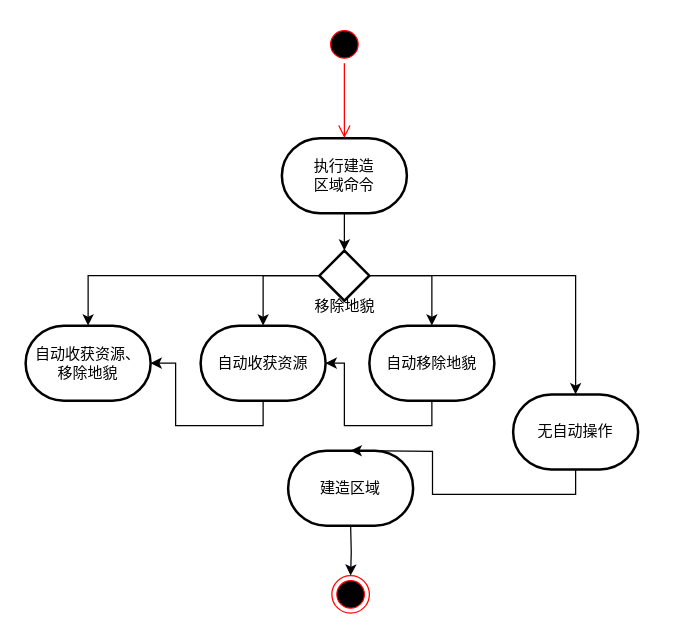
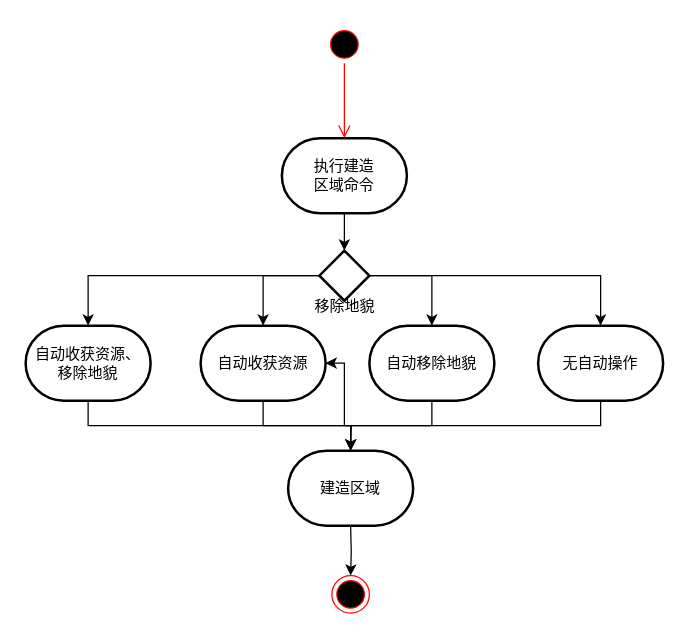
edge "自动收获资源" -> "自动收获资源、 移除地貌": now "自动收获资源" -> "建造区域"
edge "自动收获资源、 移除地貌" -> "建造区域": added
node "无自动操作": moved (576, 432) -> (601, 363)
